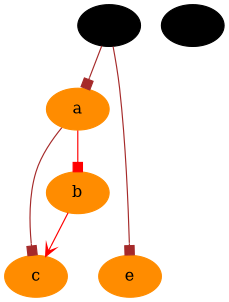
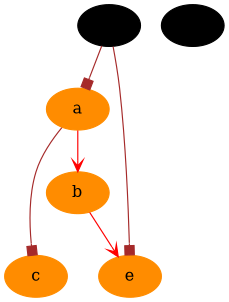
edge "a" -> "b": arrowhead box -> vee
edge "b" -> "c": now "b" -> "e"
